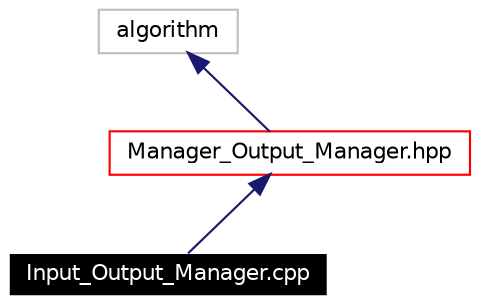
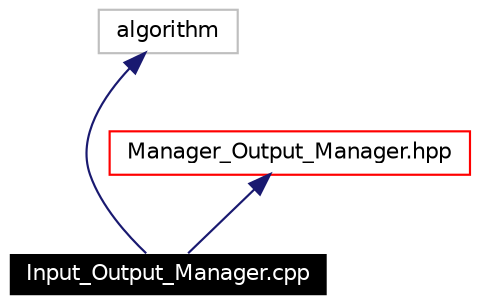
edge "Manager_Output_Manager.hpp" -> "algorithm": now "Input_Output_Manager.cpp" -> "algorithm"
